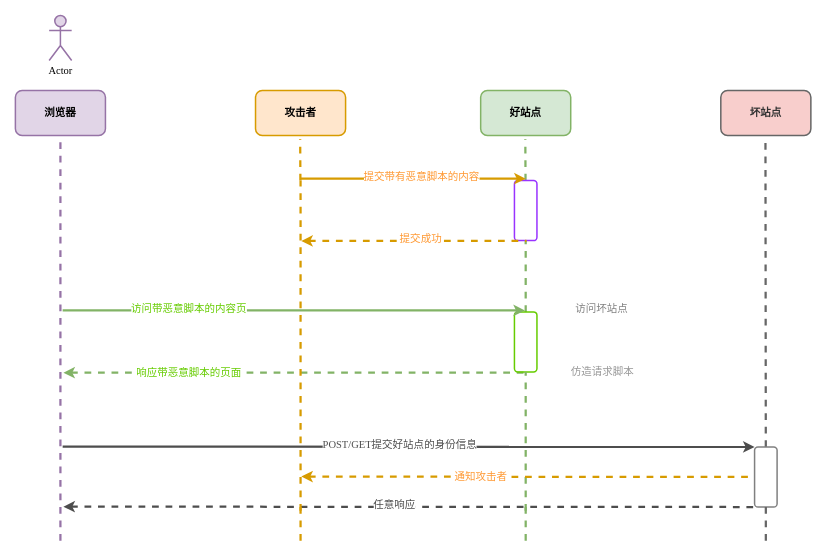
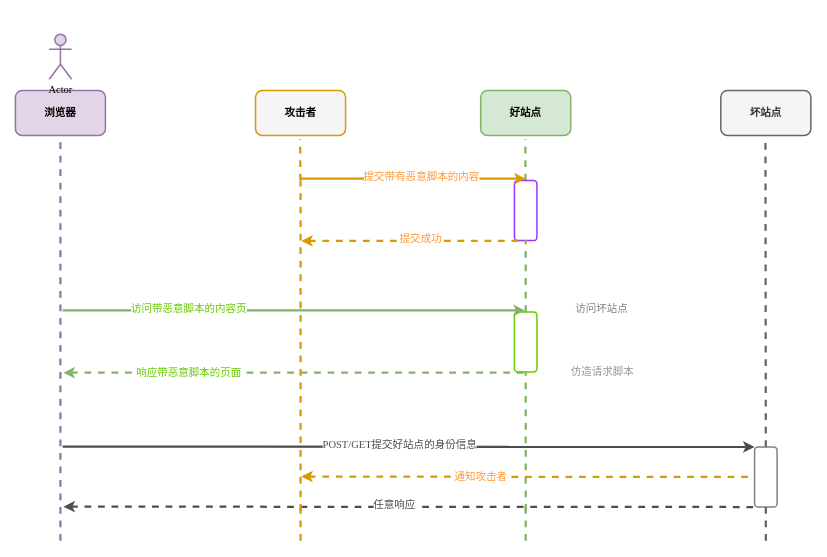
node "Actor": moved (60, 38) -> (60, 57)
node "攻击者": fillcolor #ffe6cc -> #f5f5f5
node "坏站点": fillcolor #f8cecc -> #f5f5f5
